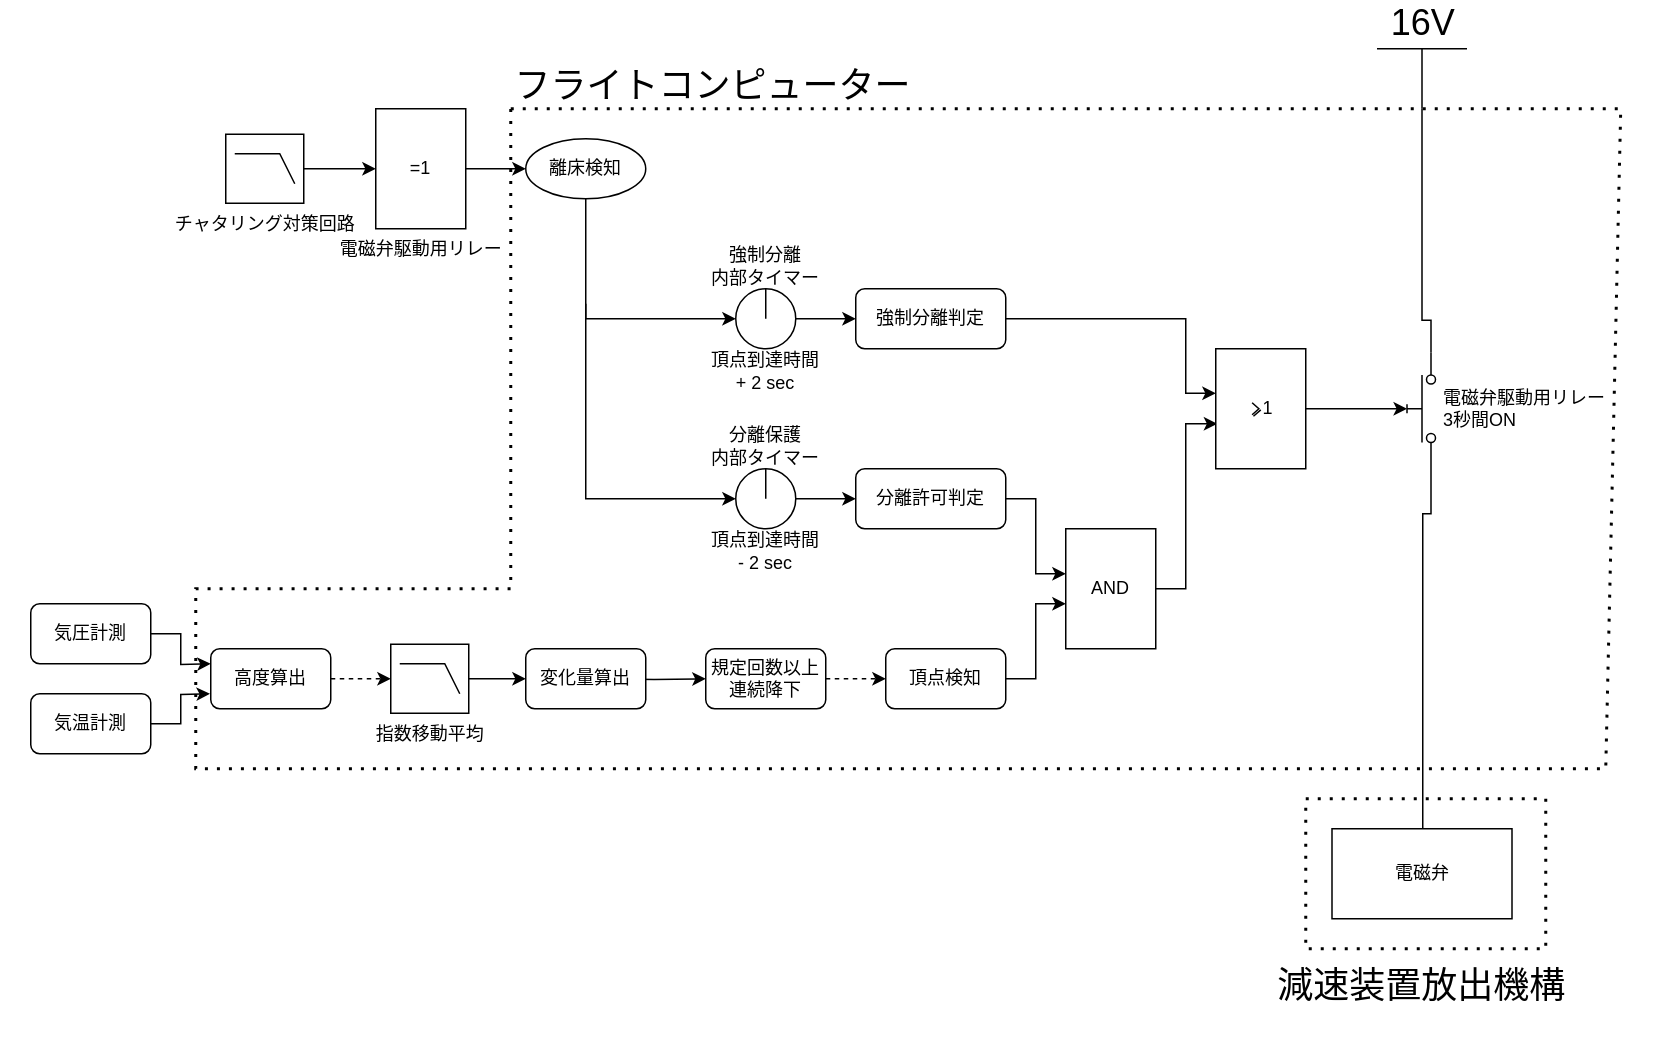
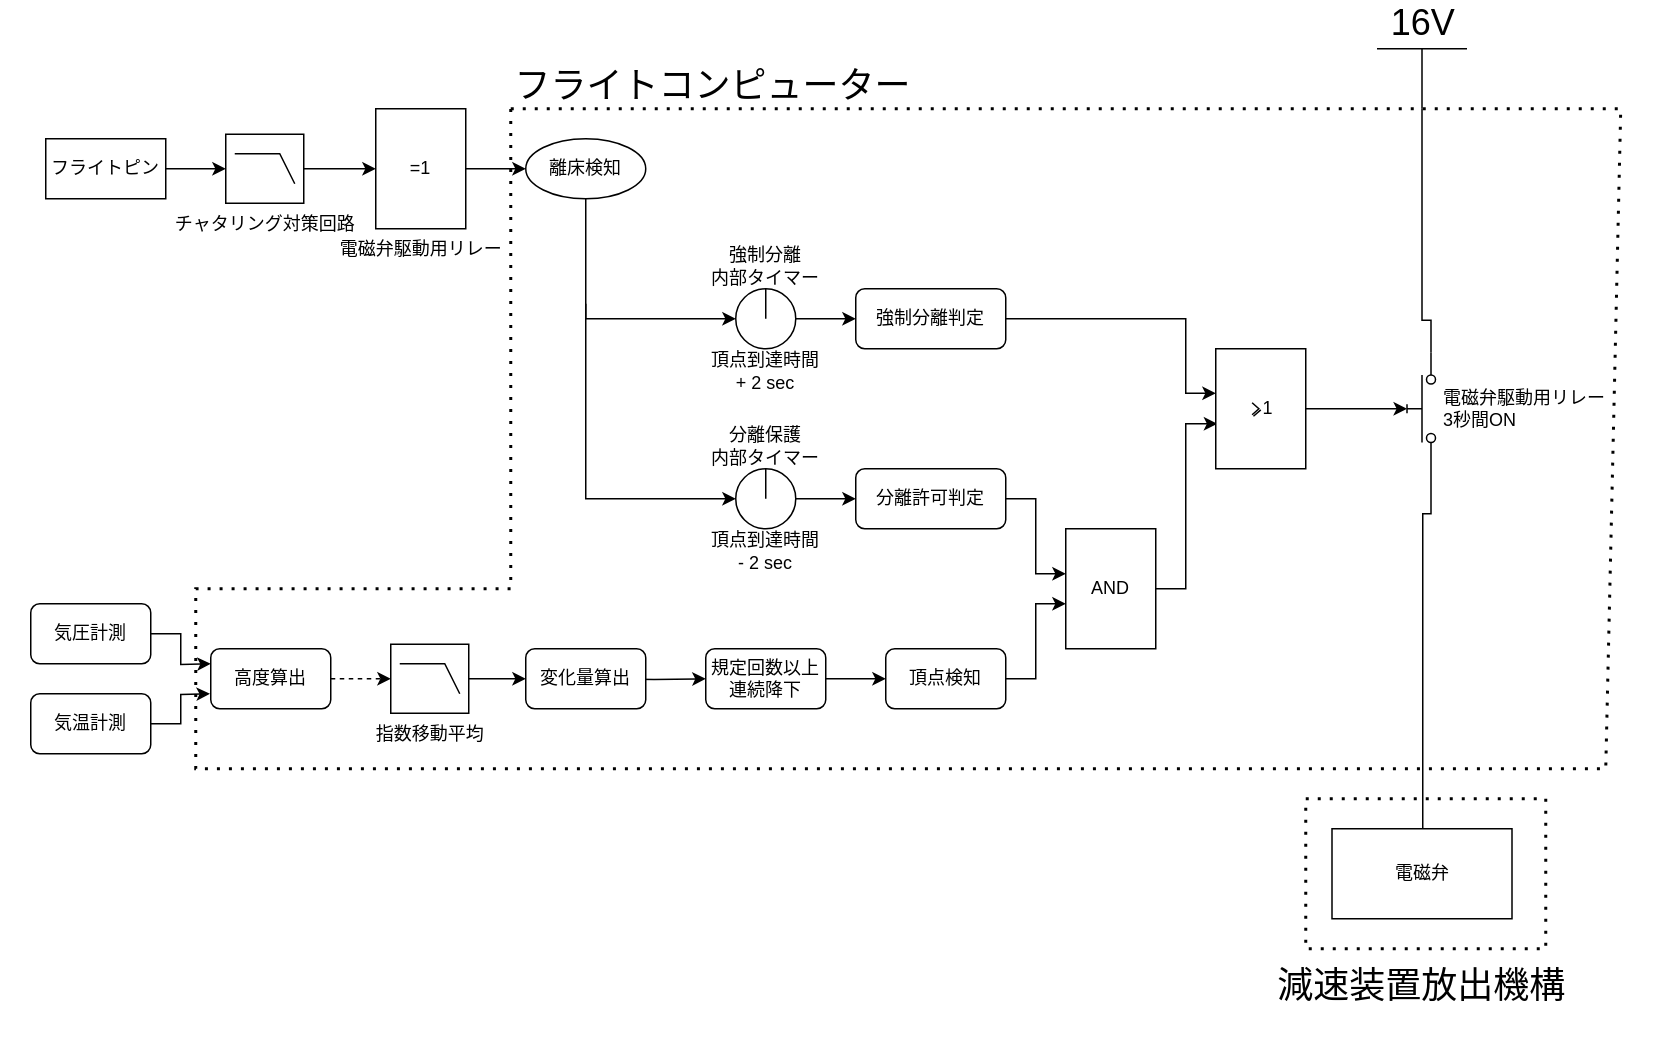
node "フライトピン": added
edge "フライトピン" -> "チャタリング対策回路": added
edge "規定回数以上 連続降下" -> "頂点検知": style dashed -> solid
